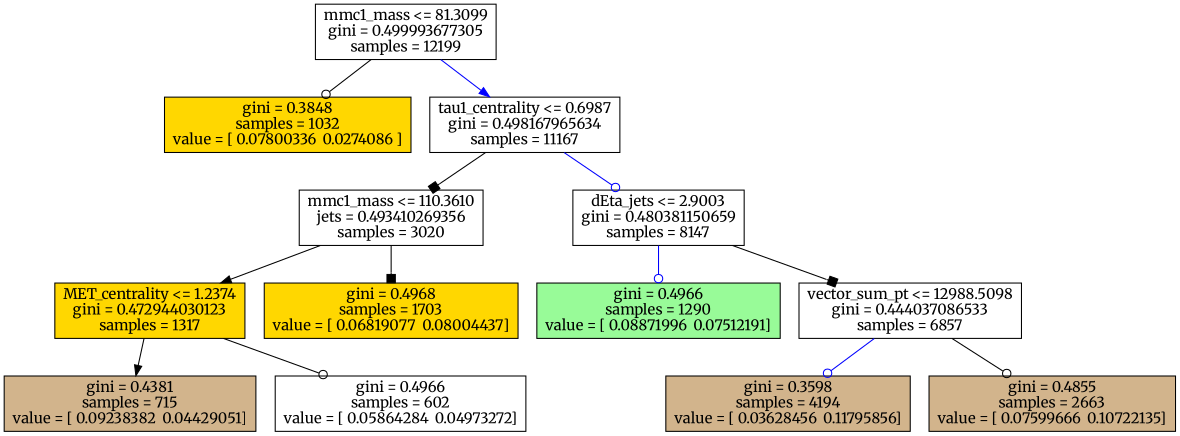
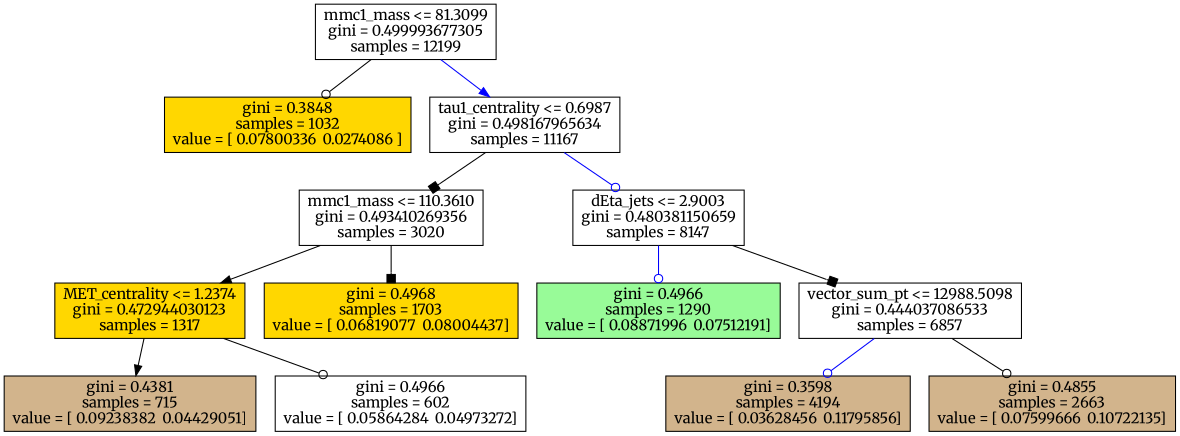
node "mmc1_mass <= 110.3610 jets = 0.493410269356 samples = 3020": label "mmc1_mass <= 110.3610 jets = 0.493410269356 samples = 3020" -> "mmc1_mass <= 110.3610 gini = 0.493410269356 samples = 3020"
